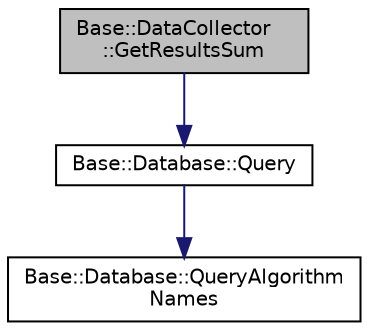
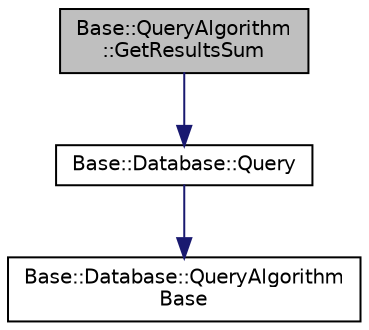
node "Base::DataCollector ::GetResultsSum": label "Base::DataCollector ::GetResultsSum" -> "Base::QueryAlgorithm ::GetResultsSum"
node "Base::Database::QueryAlgorithm Names": label "Base::Database::QueryAlgorithm Names" -> "Base::Database::QueryAlgorithm Base"
